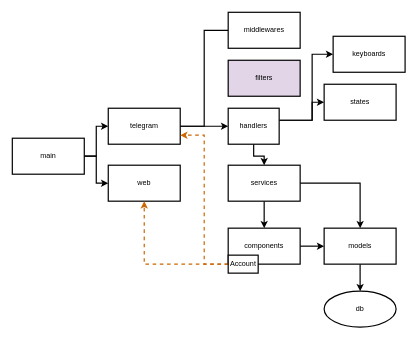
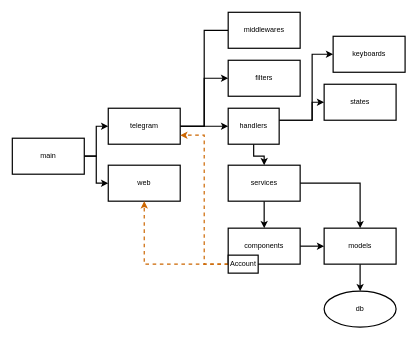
edge "telegram" -> "filters": added
node "filters": fillcolor #e1d5e7 -> #ffffff
